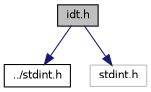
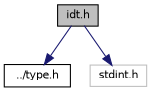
node "../stdint.h": label "../stdint.h" -> "../type.h"
